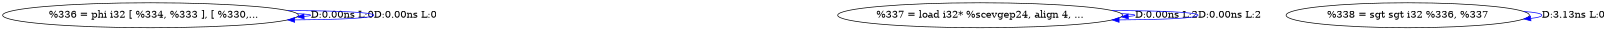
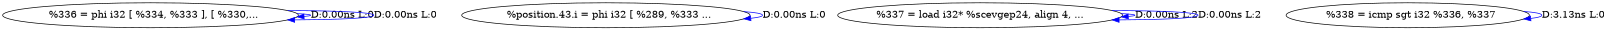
node "%position.43.i = phi i32 [ %289, %333 ...": added
node "%338 = sgt sgt i32 %336, %337": label "%338 = sgt sgt i32 %336, %337" -> "%338 = icmp sgt i32 %336, %337"
